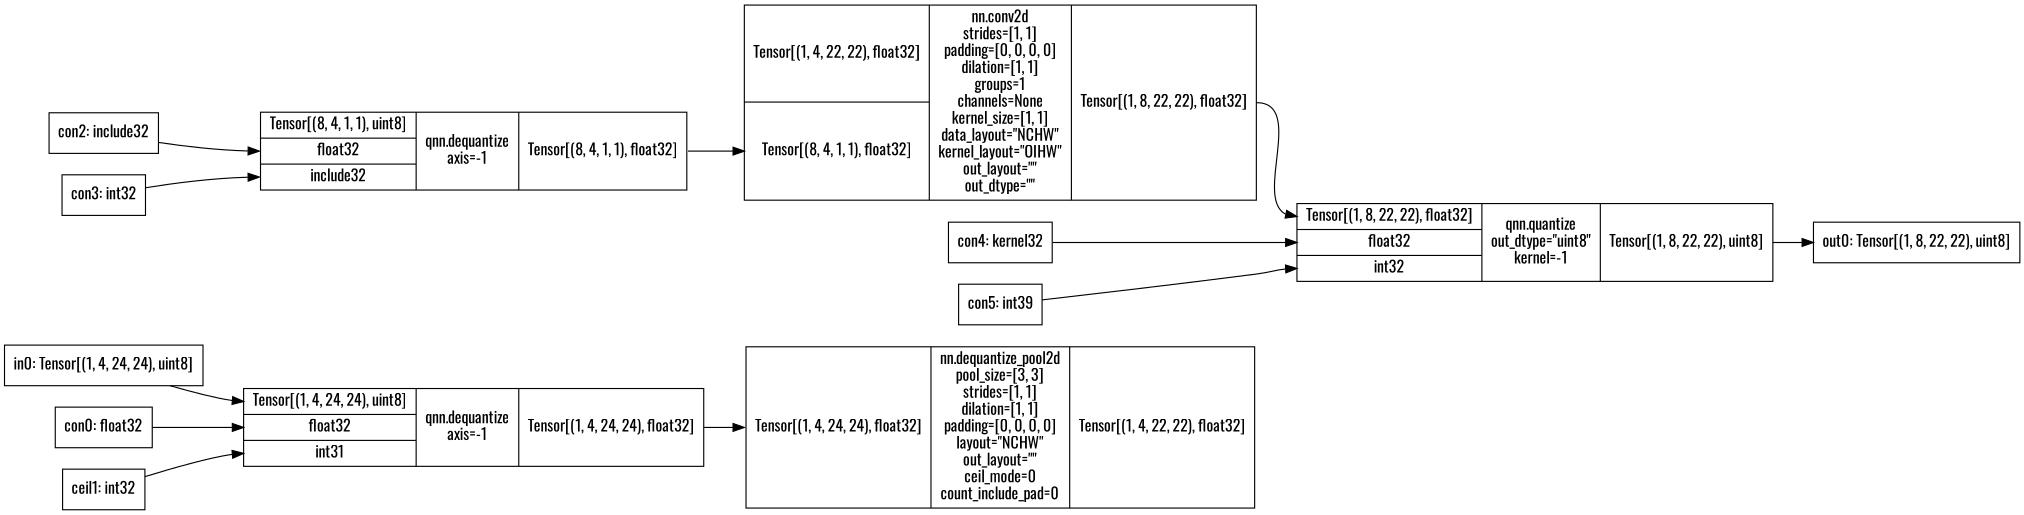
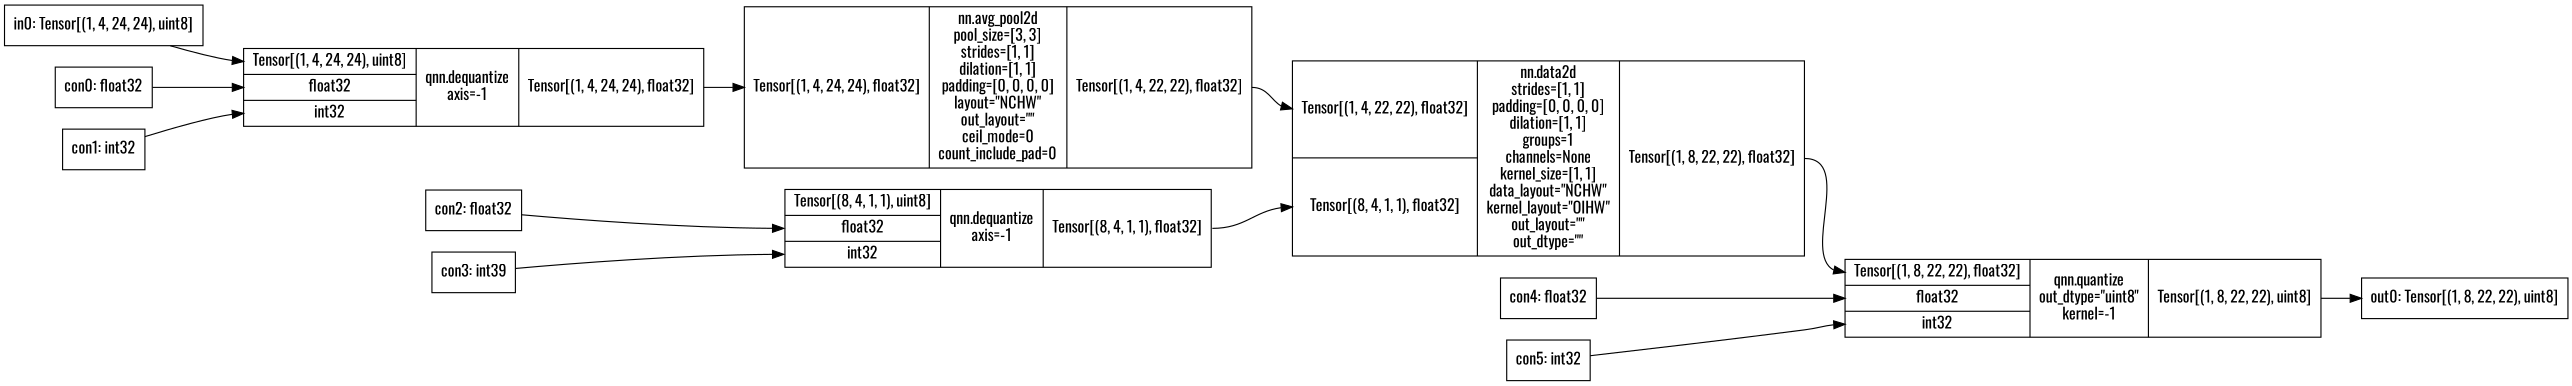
node "Tensor[(1, 4, 22, 22), float32]": text "nn.conv2d" -> "nn.data2d"
edge "Tensor[(1, 4, 24, 24), float32]" -> "Tensor[(1, 4, 22, 22), float32]": added
node "con2: include32": label "con2: include32" -> "con2: float32"
node "Tensor[(8, 4, 1, 1), uint8]": text "include32" -> "int32"
node "con3: int32": label "con3: int32" -> "con3: int39"
node "con4: kernel32": label "con4: kernel32" -> "con4: float32"
node "con5: int39": label "con5: int39" -> "con5: int32"
node "Tensor[(1, 4, 24, 24), float32]": text "nn.dequantize_pool2d" -> "nn.avg_pool2d"
node "Tensor[(1, 4, 24, 24), uint8]": text "int31" -> "int32"
node "ceil1: int32": label "ceil1: int32" -> "con1: int32"
